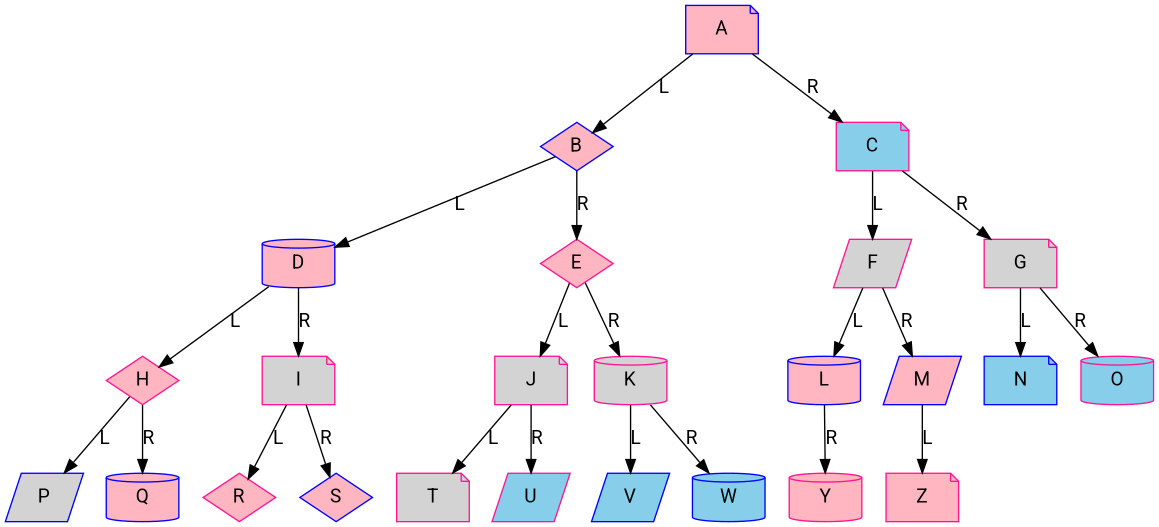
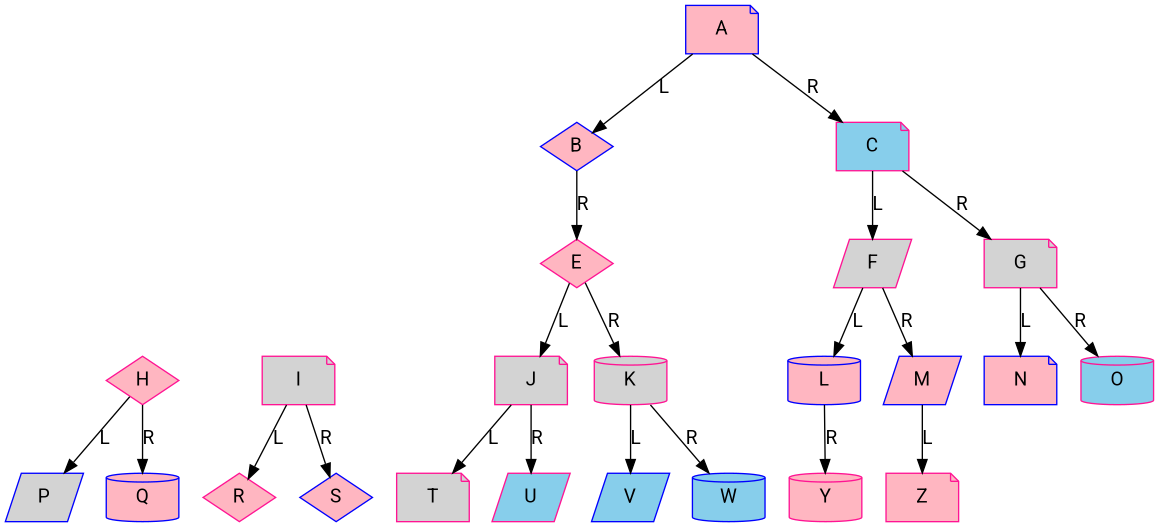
node "D": removed
node "N": fillcolor skyblue -> lightpink
